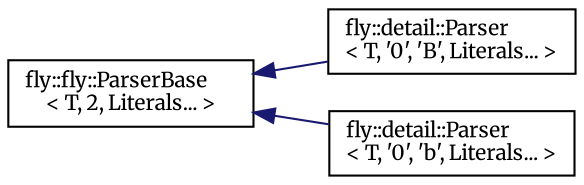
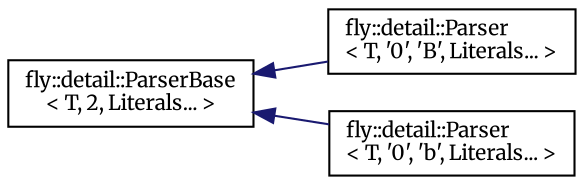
node "fly::fly::ParserBase < T, 2, Literals... >": label "fly::fly::ParserBase < T, 2, Literals... >" -> "fly::detail::ParserBase < T, 2, Literals... >"
